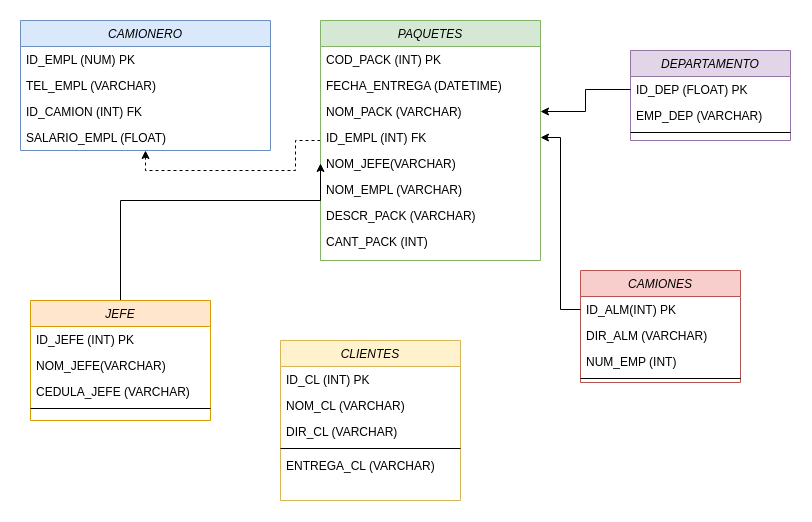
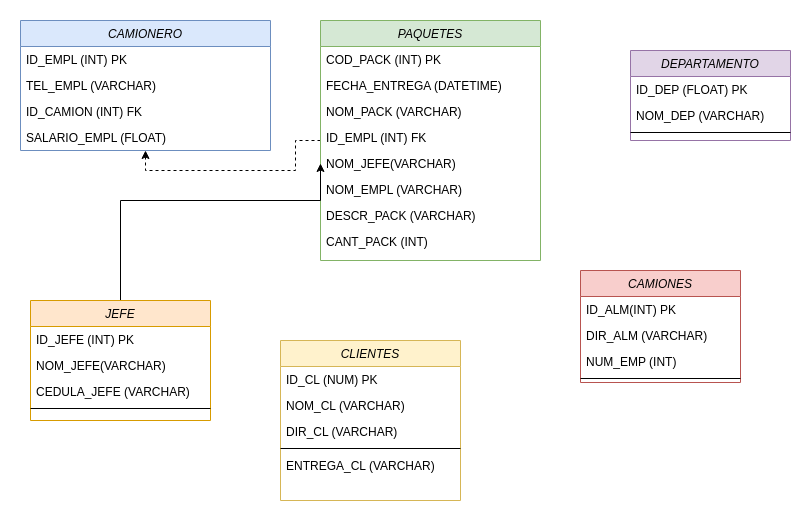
node "ID_EMPL (NUM) PK": label "ID_EMPL (NUM) PK" -> "ID_EMPL (INT) PK"
edge "ID_DEP (FLOAT) PK" -> "NOM_PACK (VARCHAR)": removed
node "EMP_DEP (VARCHAR)": label "EMP_DEP (VARCHAR)" -> "NOM_DEP (VARCHAR)"
edge "ID_ALM(INT) PK" -> "ID_EMPL (INT) FK": removed
node "ID_CL (INT) PK": label "ID_CL (INT) PK" -> "ID_CL (NUM) PK"
